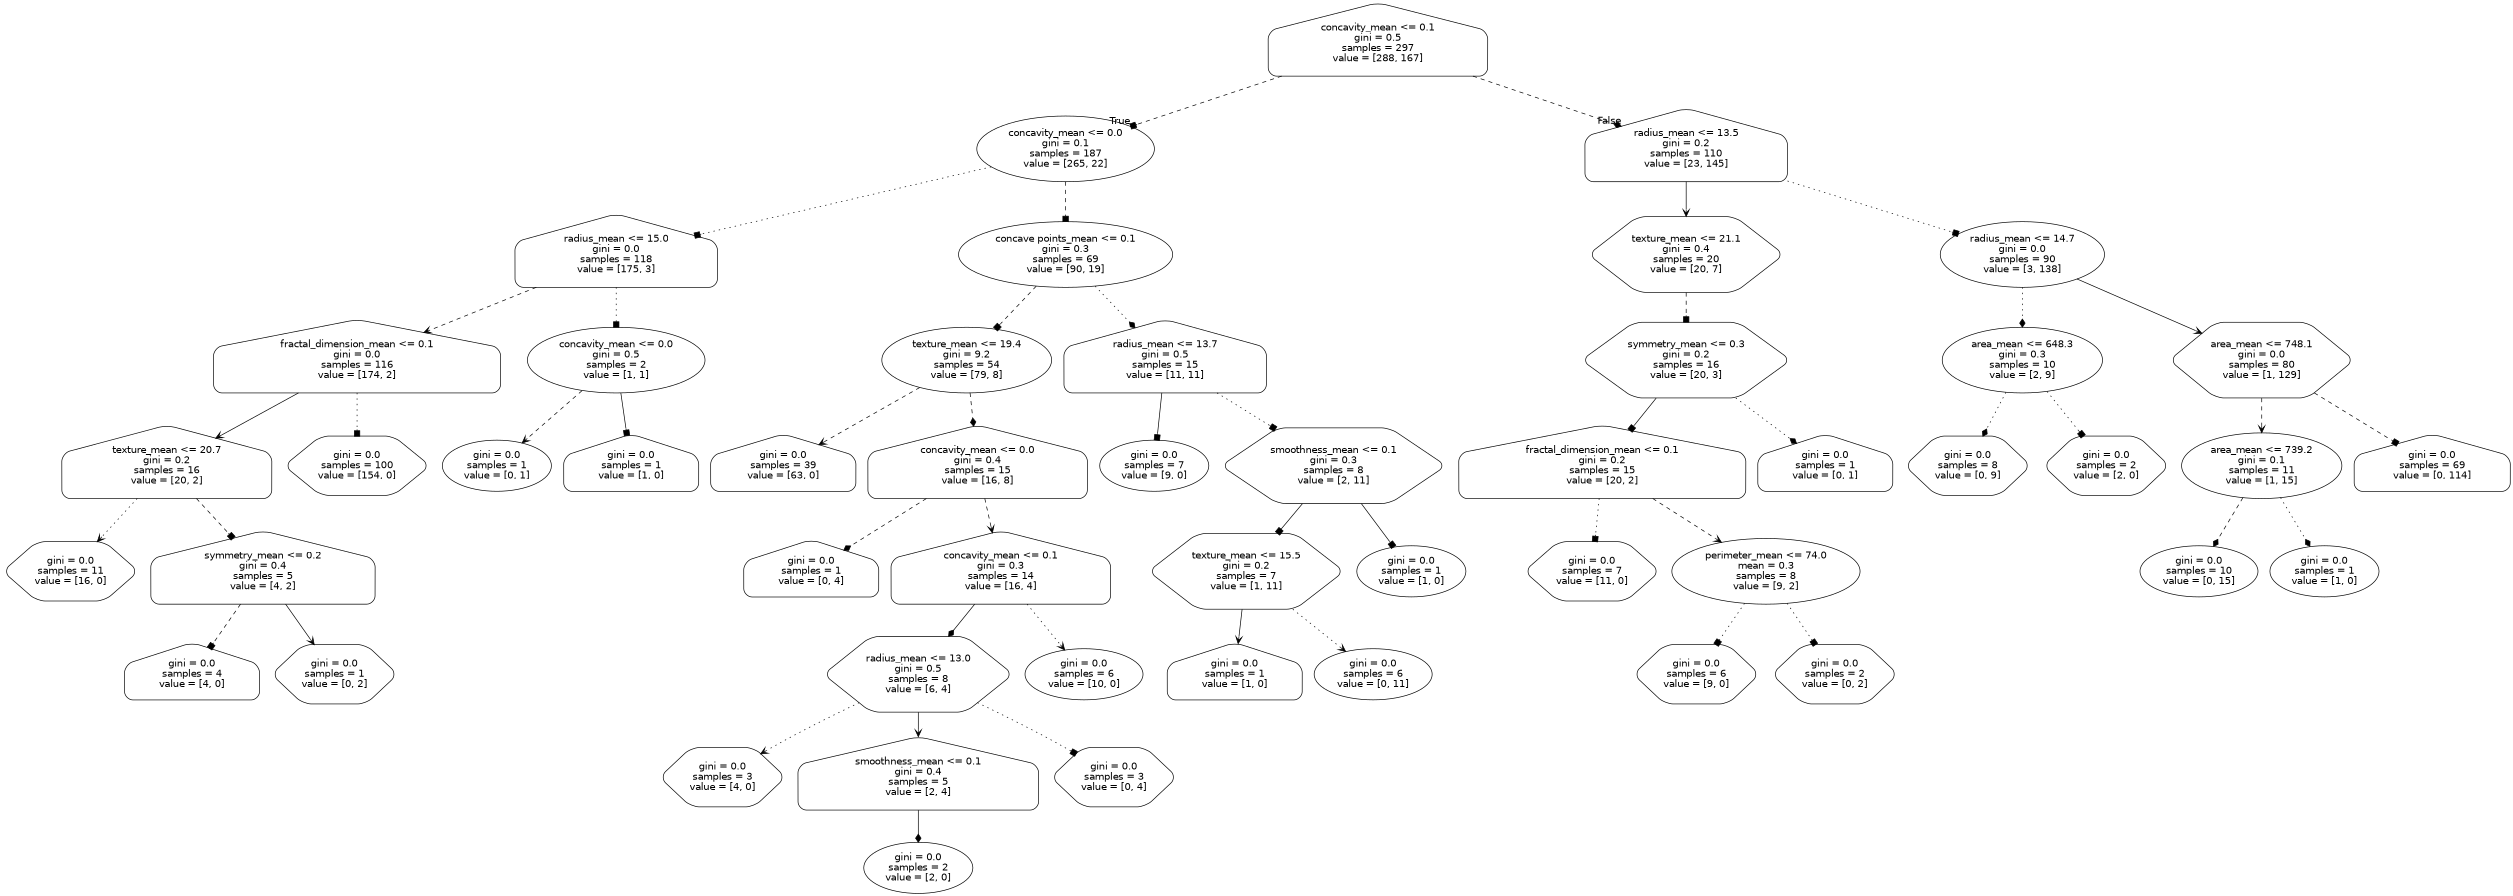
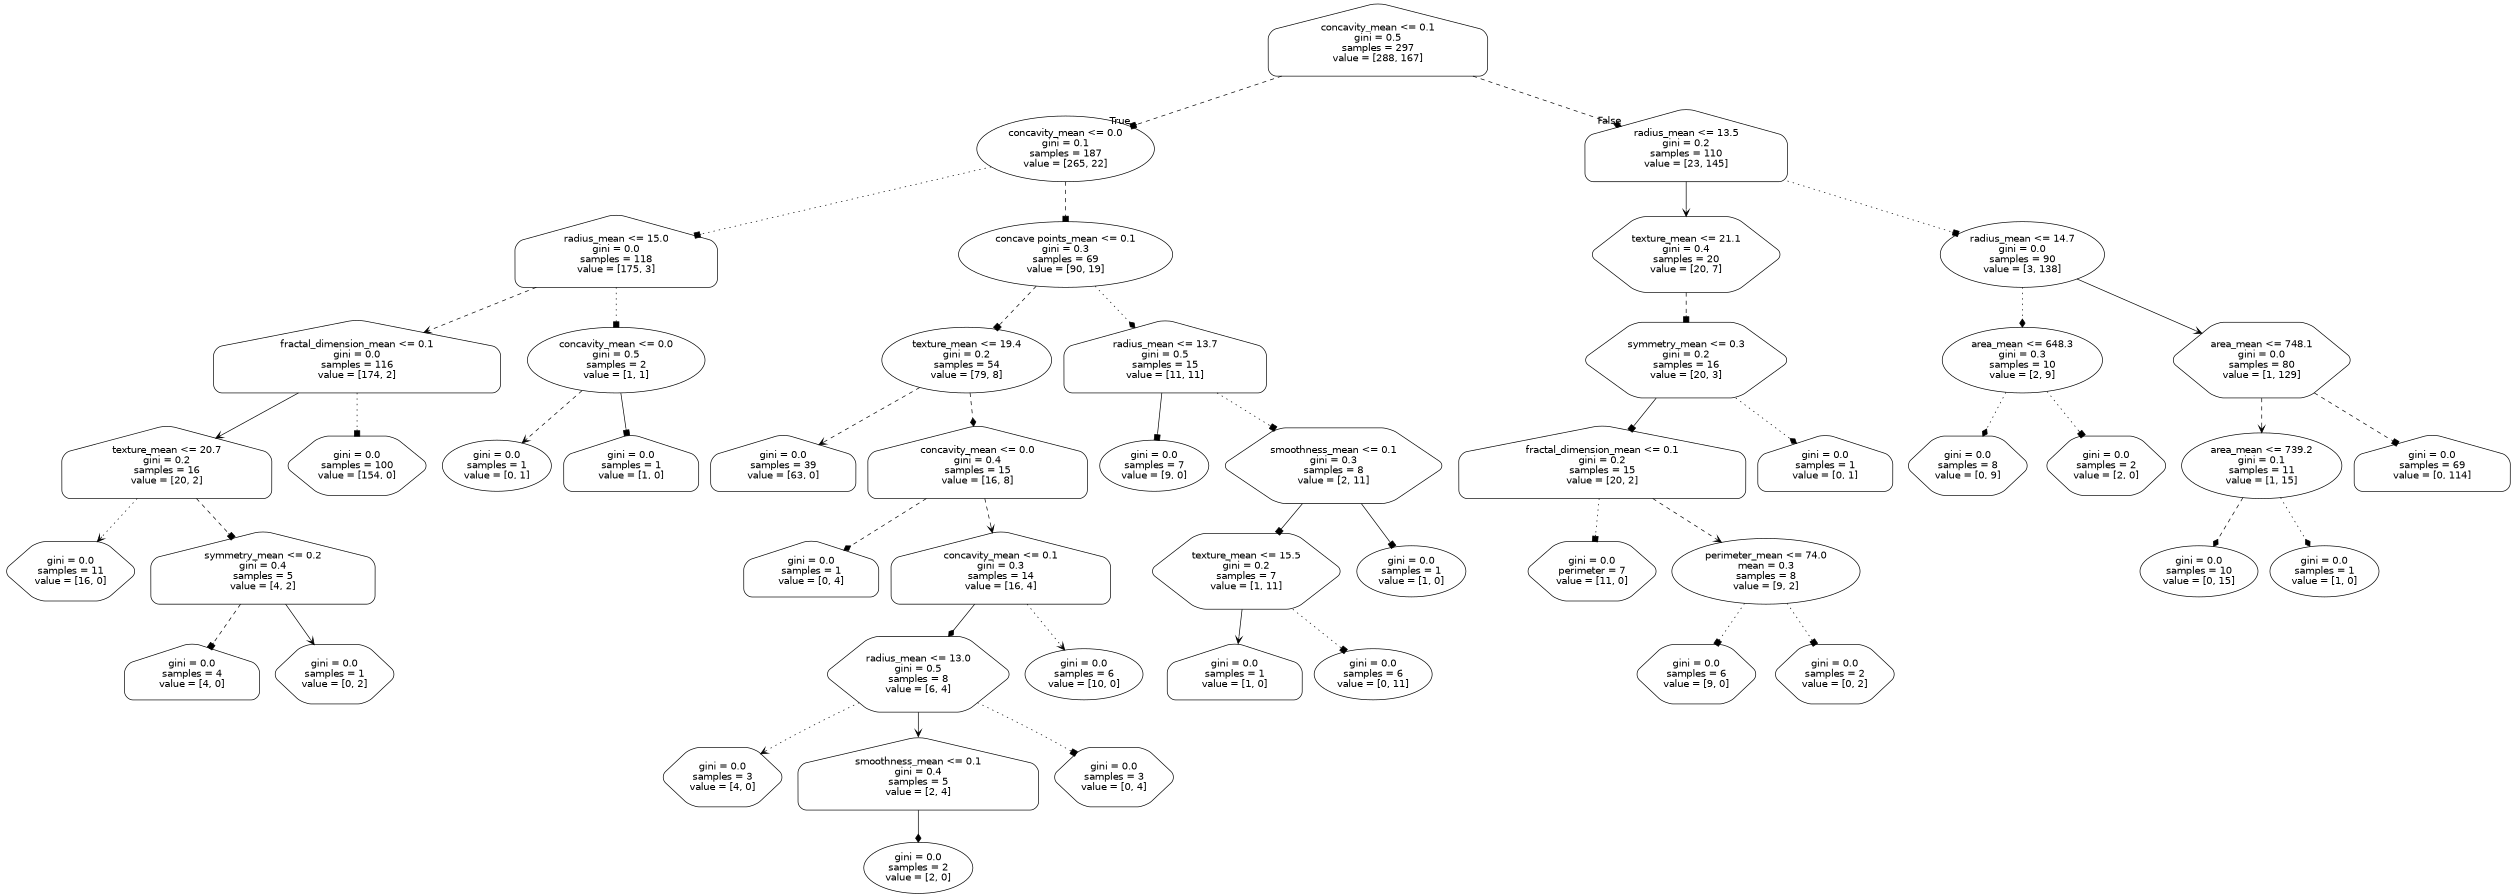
node "texture_mean <= 19.4 gini = 9.2 samples = 54 value = [79, 8]": label "texture_mean <= 19.4 gini = 9.2 samples = 54 value = [79, 8]" -> "texture_mean <= 19.4 gini = 0.2 samples = 54 value = [79, 8]"
node "gini = 0.0 samples = 7 value = [11, 0]": label "gini = 0.0 samples = 7 value = [11, 0]" -> "gini = 0.0 perimeter = 7 value = [11, 0]"
edge "texture_mean <= 15.5 gini = 0.2 samples = 7 value = [1, 11]" -> "gini = 0.0 samples = 6 value = [0, 11]": arrowhead vee -> box
